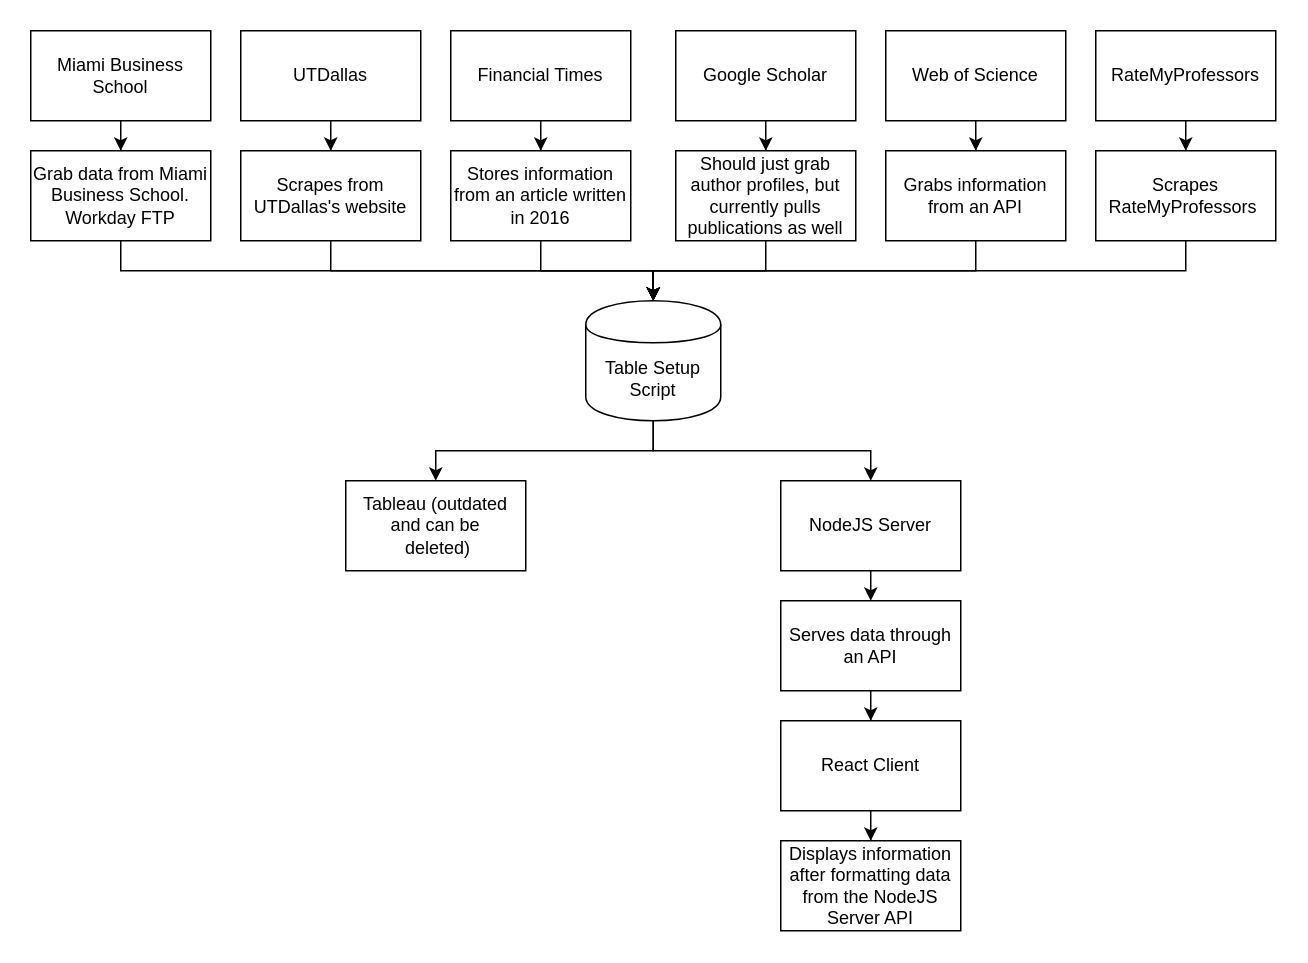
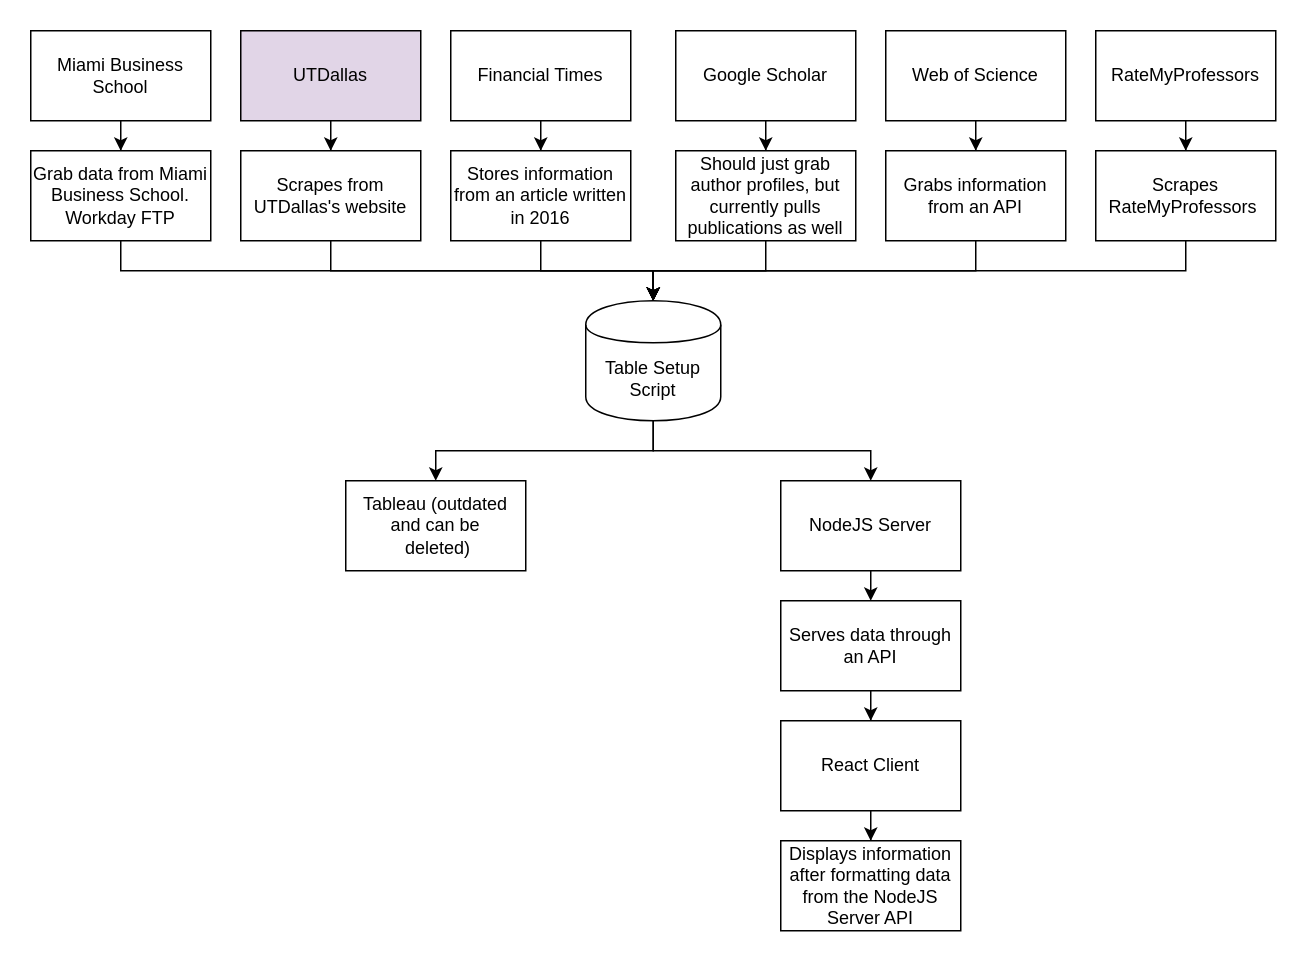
node "UTDallas": fillcolor #ffffff -> #e1d5e7
